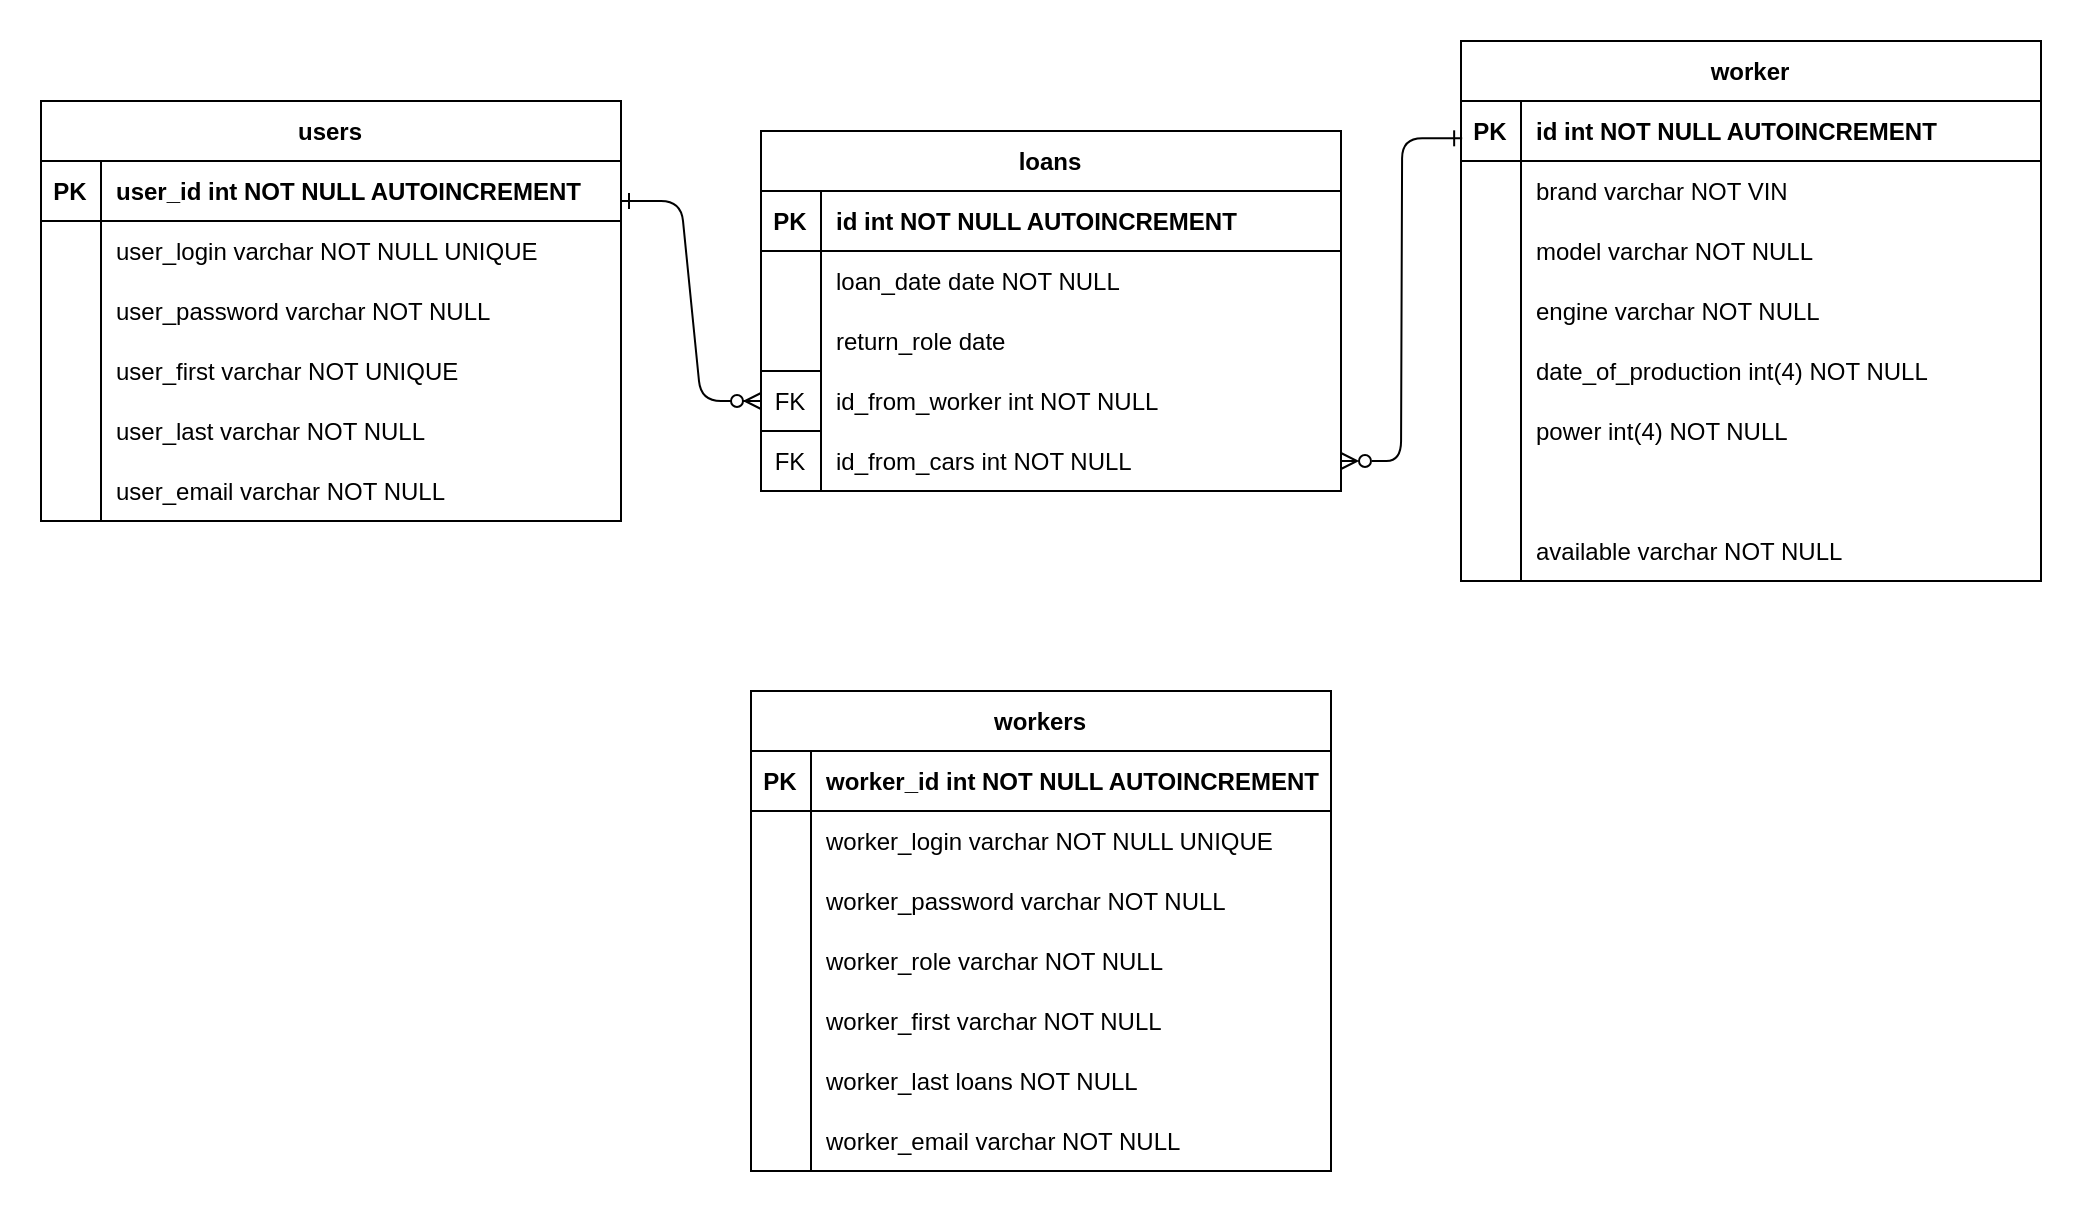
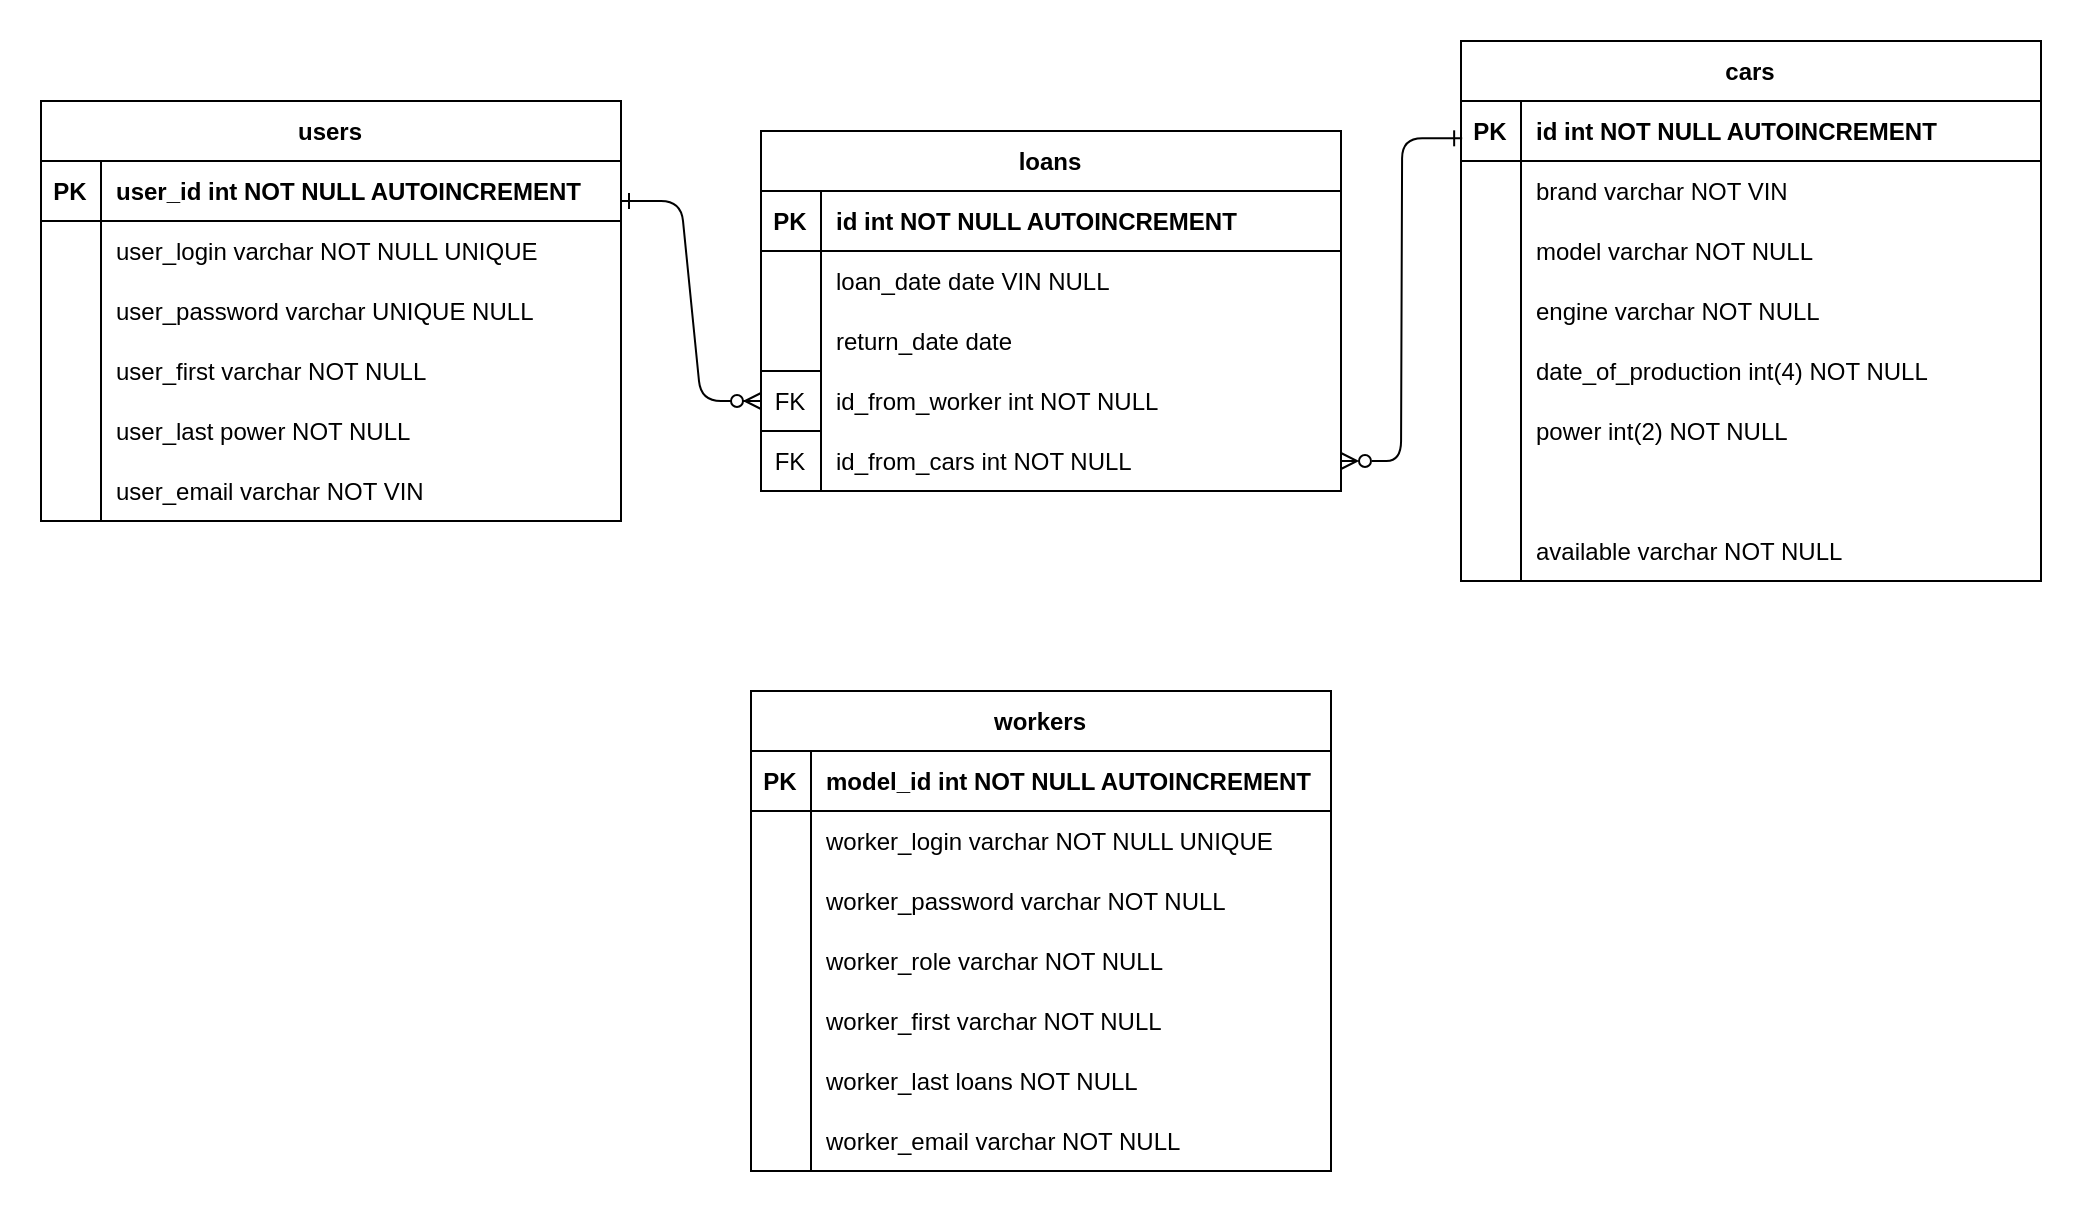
node "worker": label "worker" -> "cars"
node "loan_date date NOT NULL": label "loan_date date NOT NULL" -> "loan_date date VIN NULL"
node "user_password varchar NOT NULL": label "user_password varchar NOT NULL" -> "user_password varchar UNIQUE NULL"
node "return_role date": label "return_role date" -> "return_date date"
node "user_first varchar NOT UNIQUE": label "user_first varchar NOT UNIQUE" -> "user_first varchar NOT NULL"
node "user_last varchar NOT NULL": label "user_last varchar NOT NULL" -> "user_last power NOT NULL"
node "power int(4) NOT NULL": label "power int(4) NOT NULL" -> "power int(2) NOT NULL"
node "user_email varchar NOT NULL": label "user_email varchar NOT NULL" -> "user_email varchar NOT VIN"
node "worker_id int NOT NULL AUTOINCREMENT": label "worker_id int NOT NULL AUTOINCREMENT" -> "model_id int NOT NULL AUTOINCREMENT"
